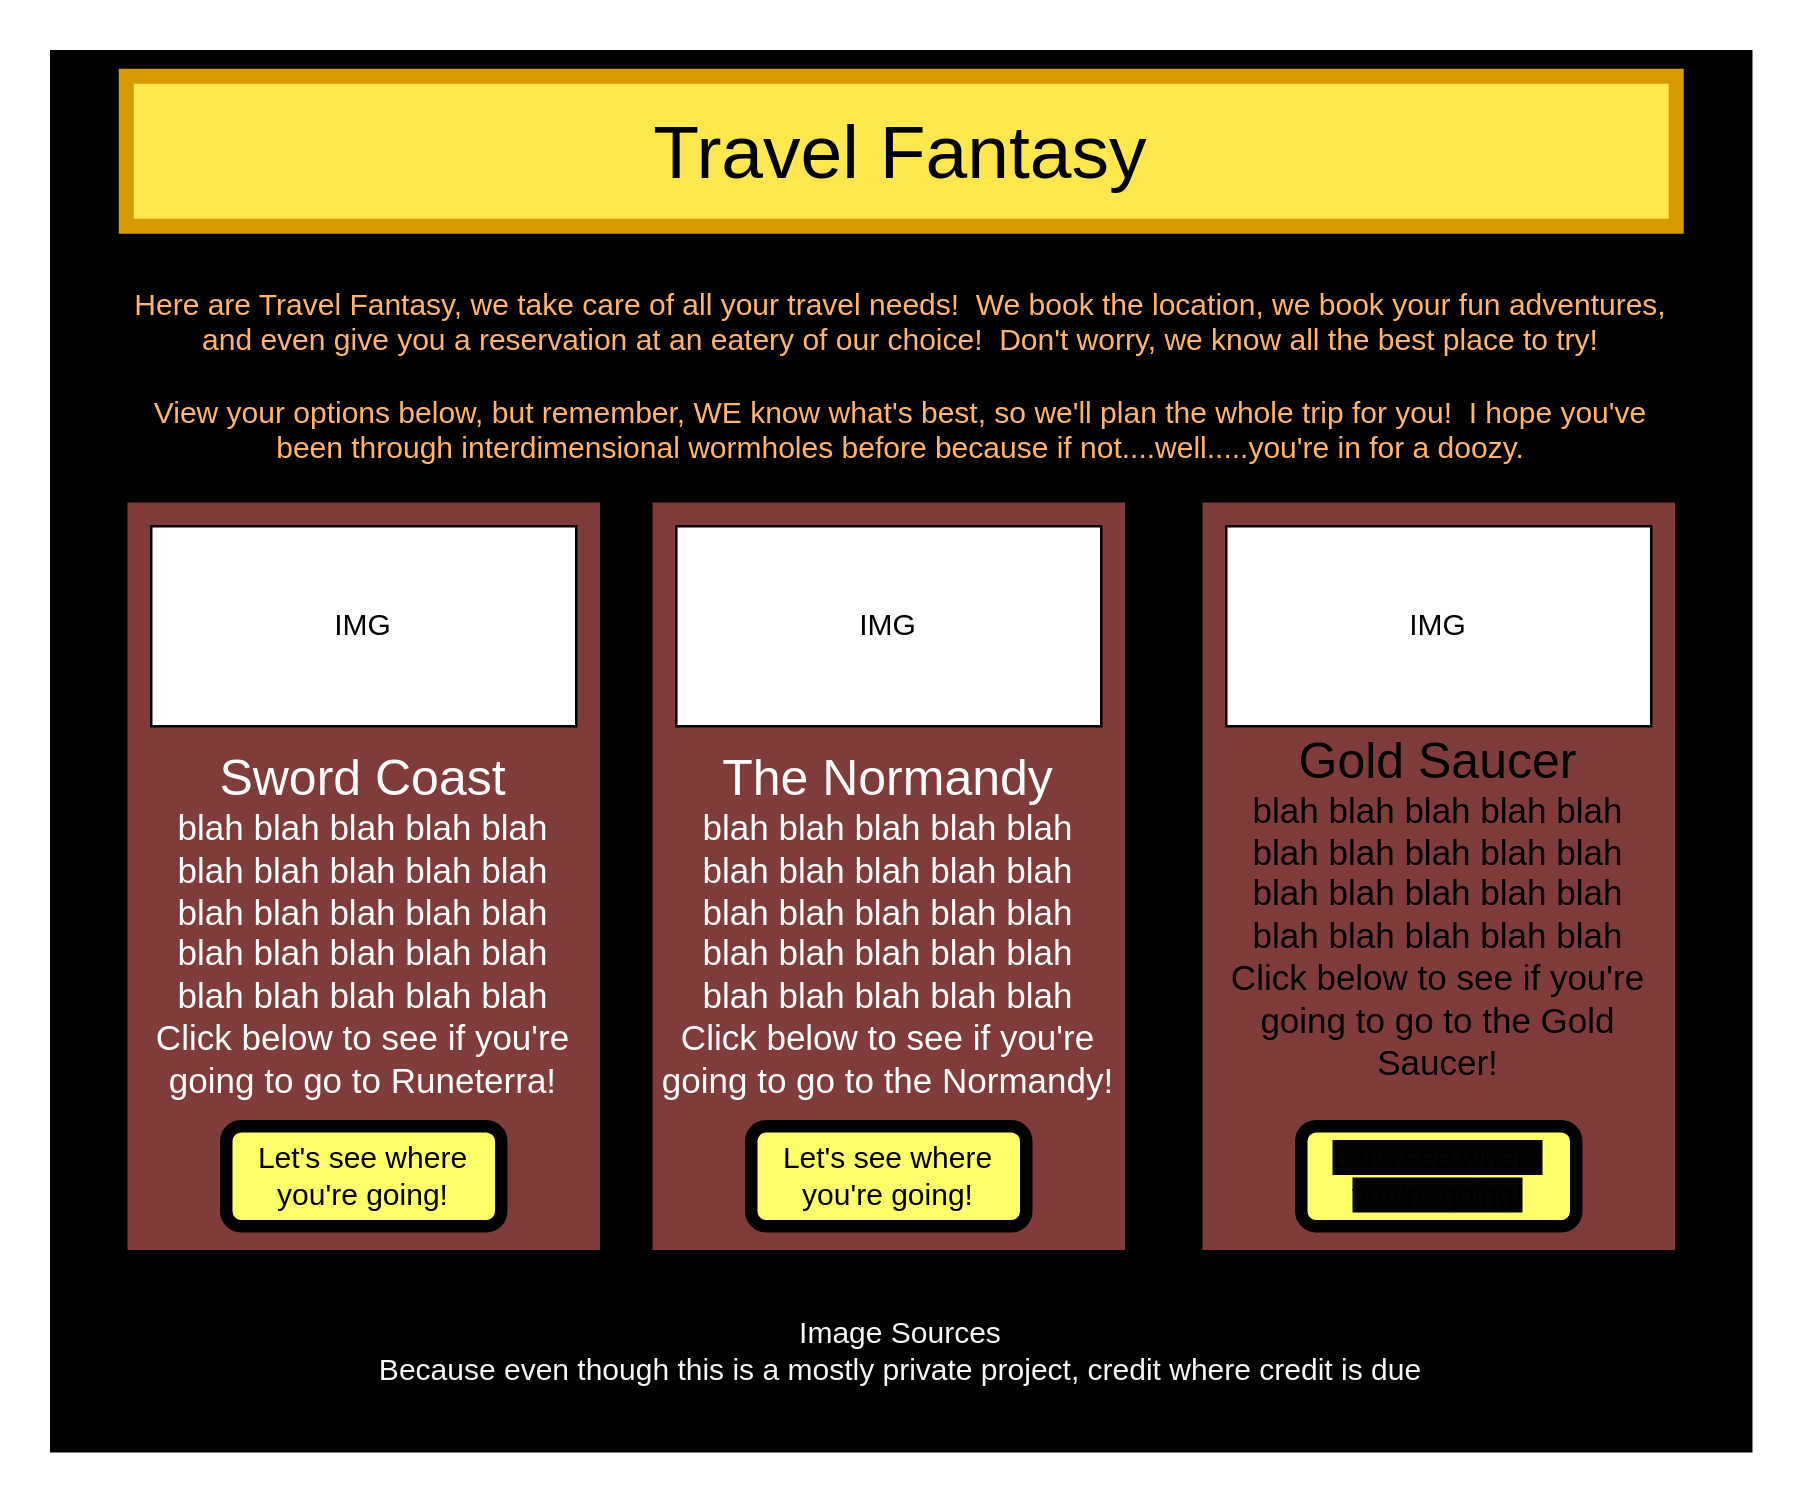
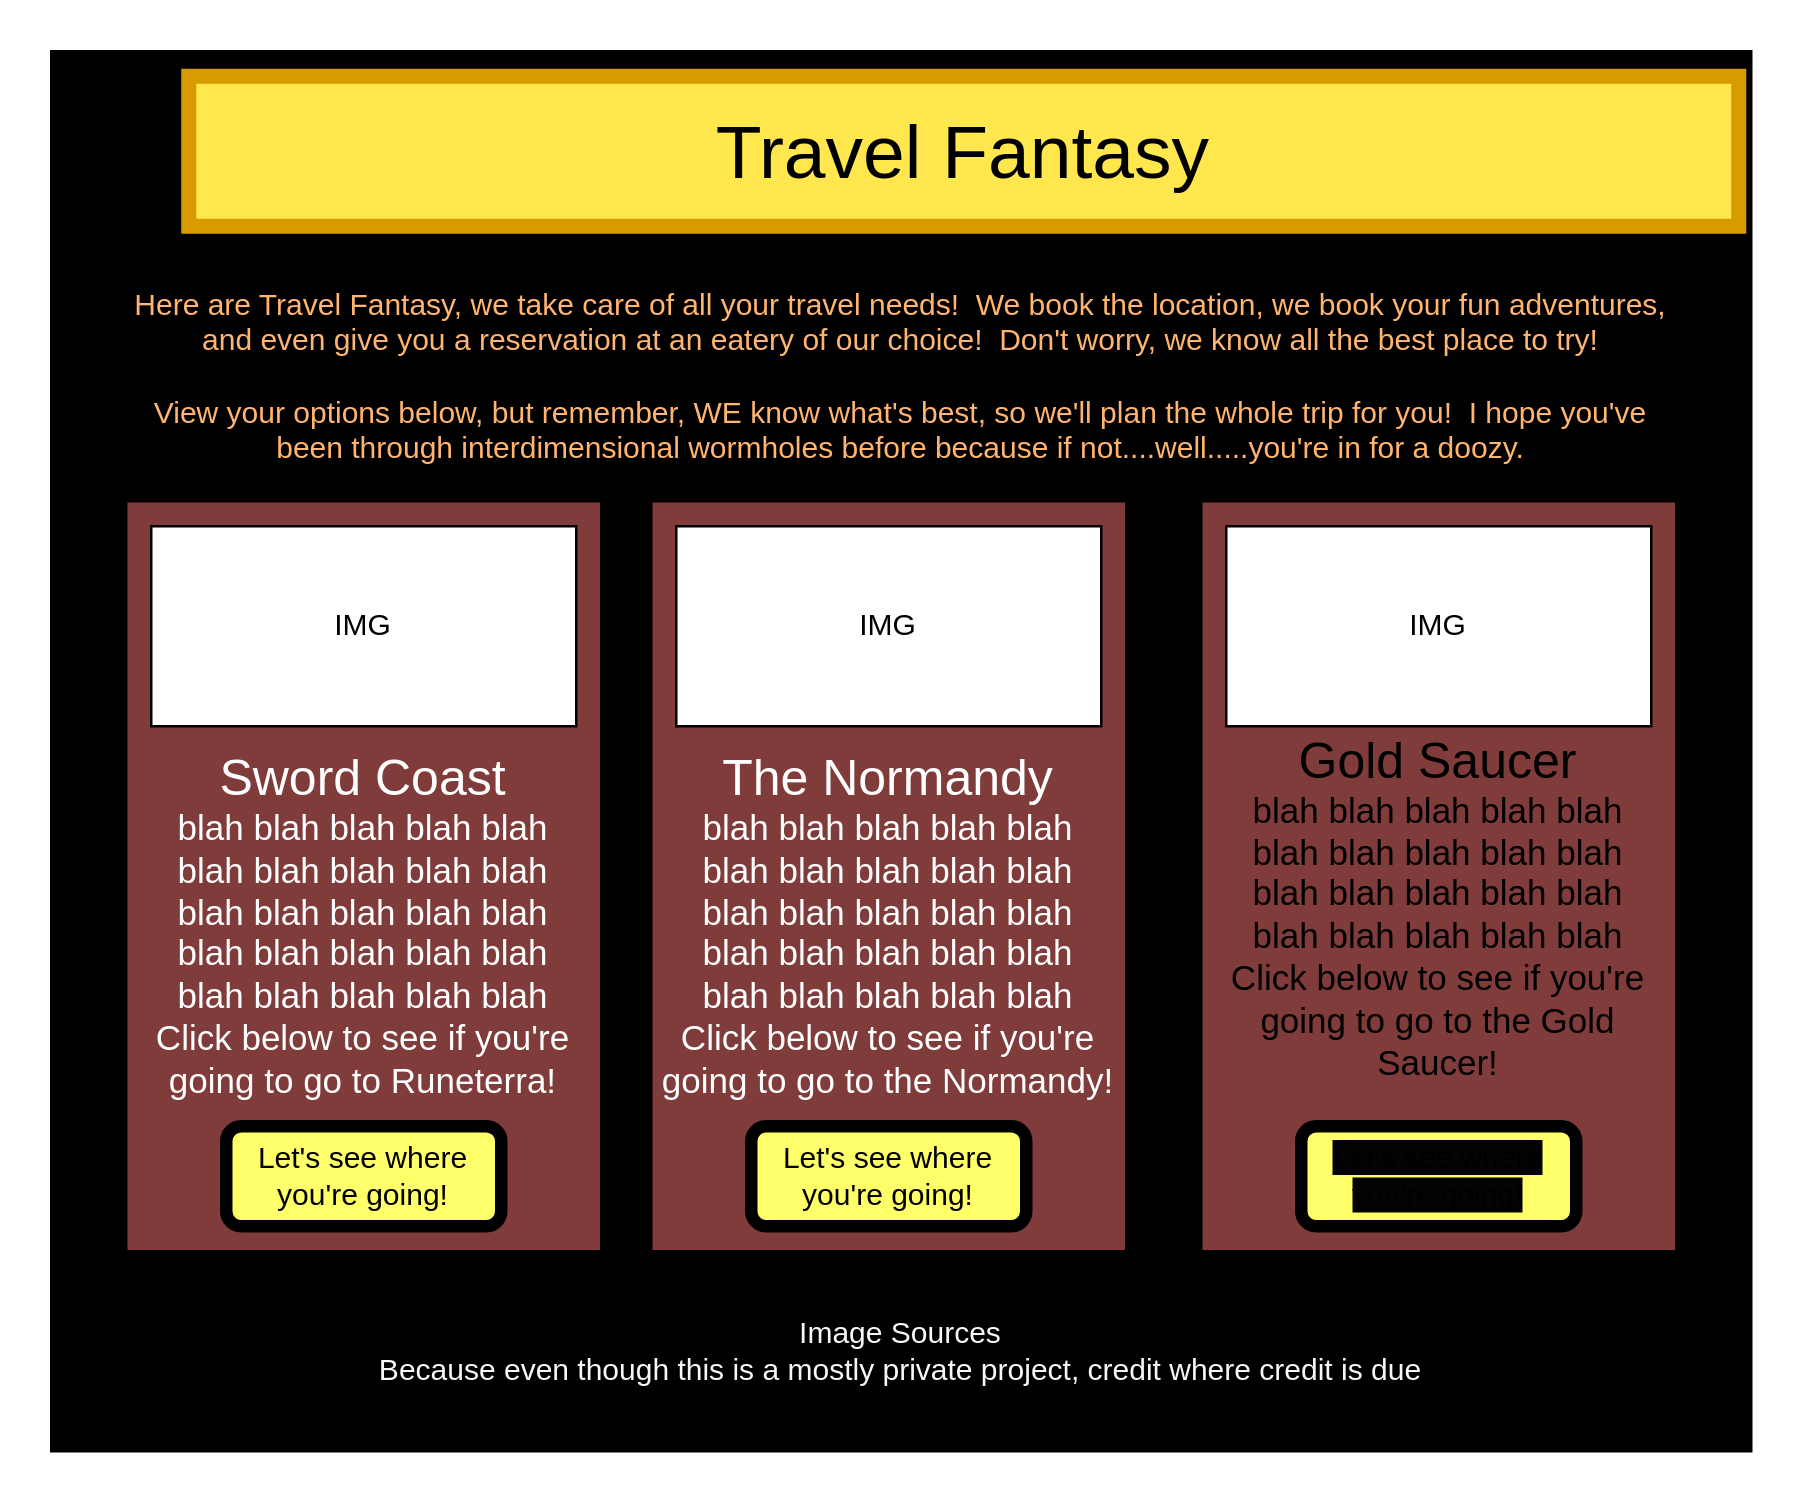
node "Travel Fantasy": moved (901, 151) -> (964, 151)
